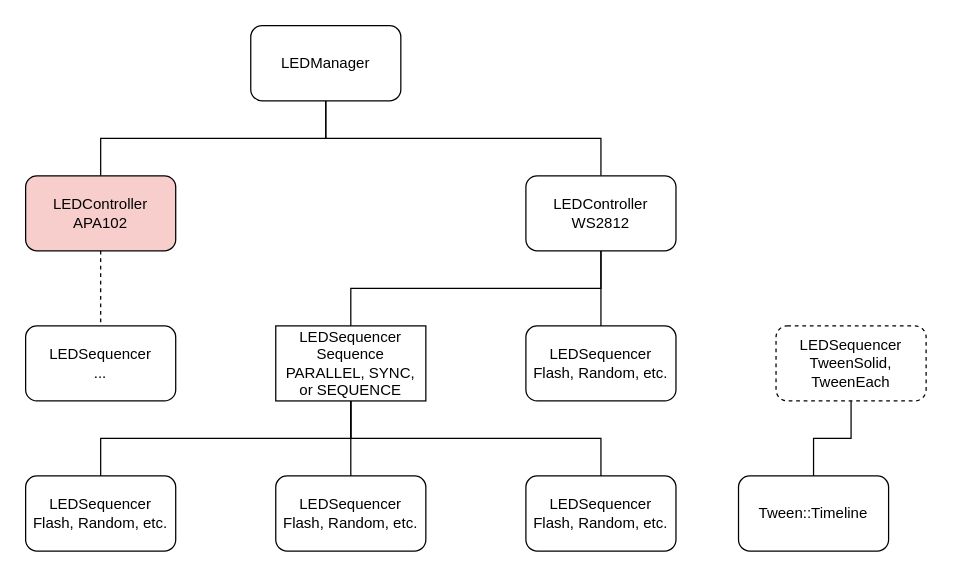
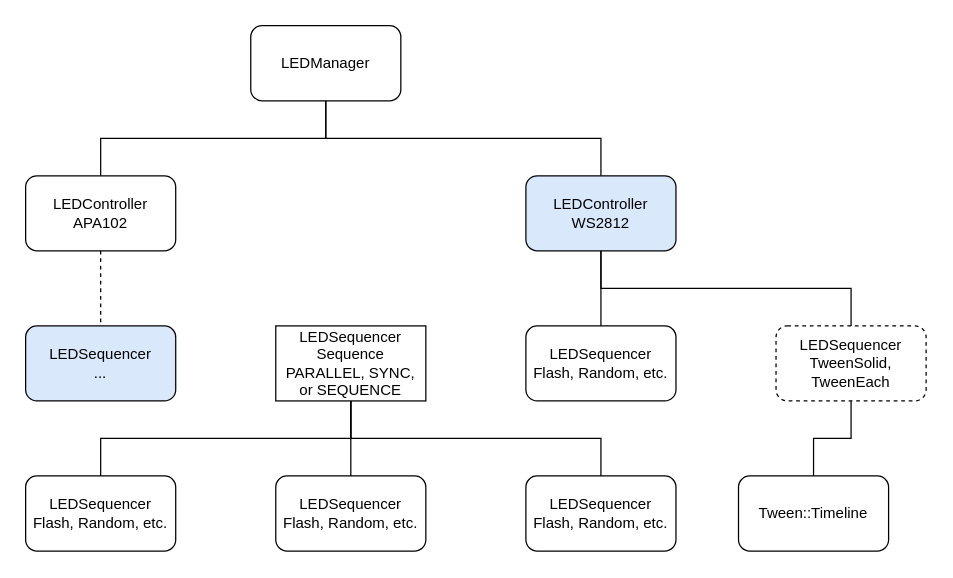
node "LEDController APA102": fillcolor #f8cecc -> #ffffff
node "LEDController WS2812": fillcolor #ffffff -> #dae8fc
edge "LEDController WS2812" -- "LEDSequencer Sequence PARALLEL, SYNC, or SEQUENCE": removed
edge "LEDController WS2812" -- "LEDSequencer TweenSolid, TweenEach": added
node "LEDSequencer ...": fillcolor #ffffff -> #dae8fc
